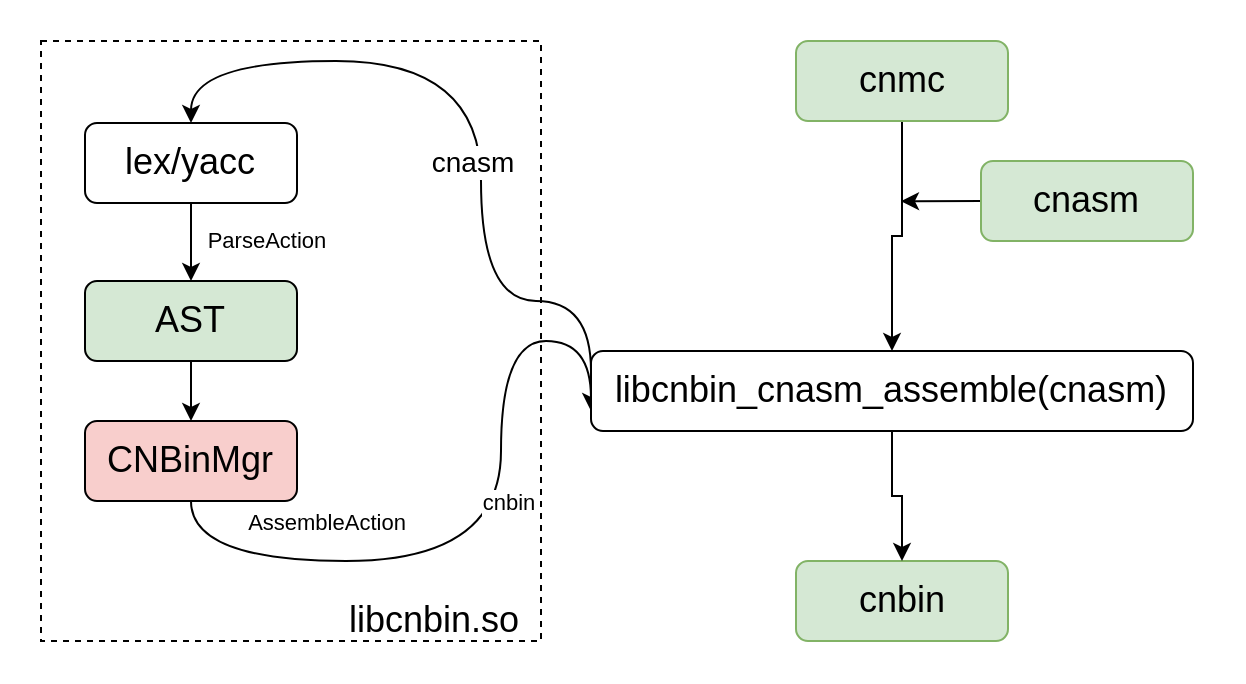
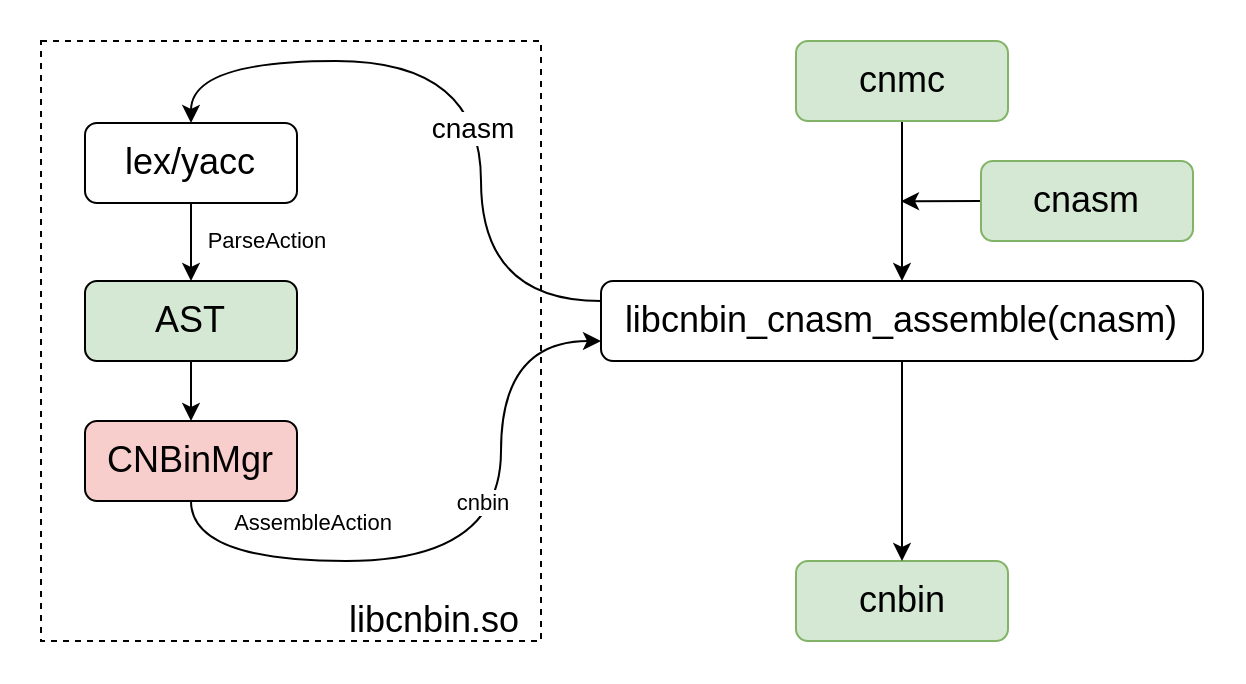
node "libcnbin_cnasm_assemble(cnasm)": moved (892, 391) -> (902, 321)
